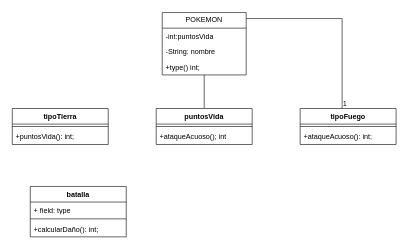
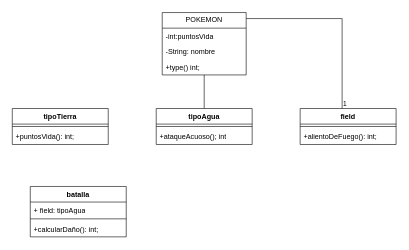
node "puntosVida": label "puntosVida" -> "tipoAgua"
node "tipoFuego": label "tipoFuego" -> "field"
node "+ataqueAcuoso(): int;": label "+ataqueAcuoso(): int;" -> "+alientoDeFuego(): int;"
node "+ field: type": label "+ field: type" -> "+ field: tipoAgua"
